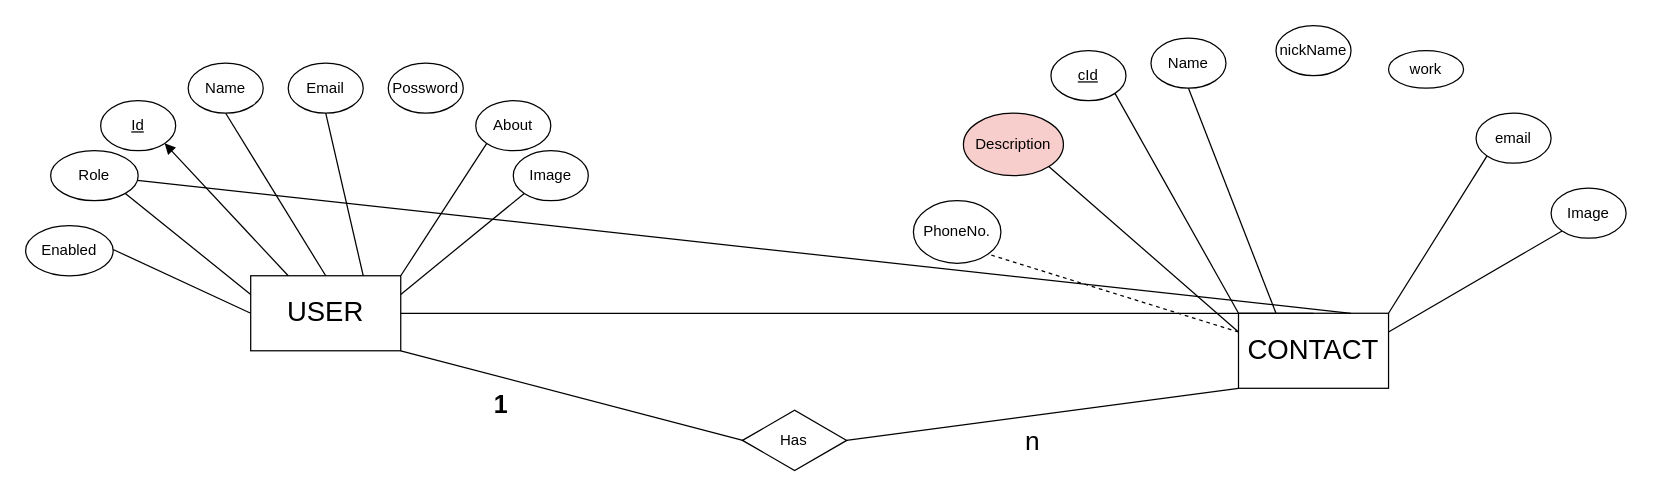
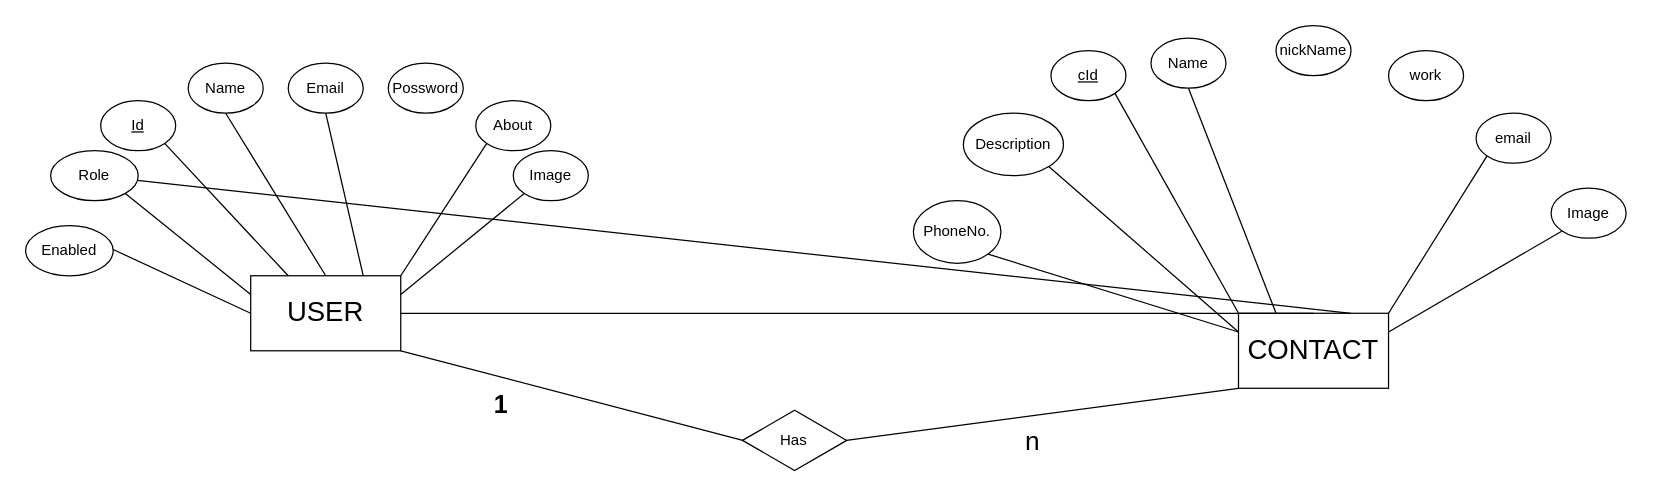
node "work": size 75x38 -> 75x50
node "Description": fillcolor #f8cecc -> #ffffff
edge "USER" -> "Id": arrowhead block -> none
edge "PhoneNo." -- "CONTACT": style dashed -> solid
